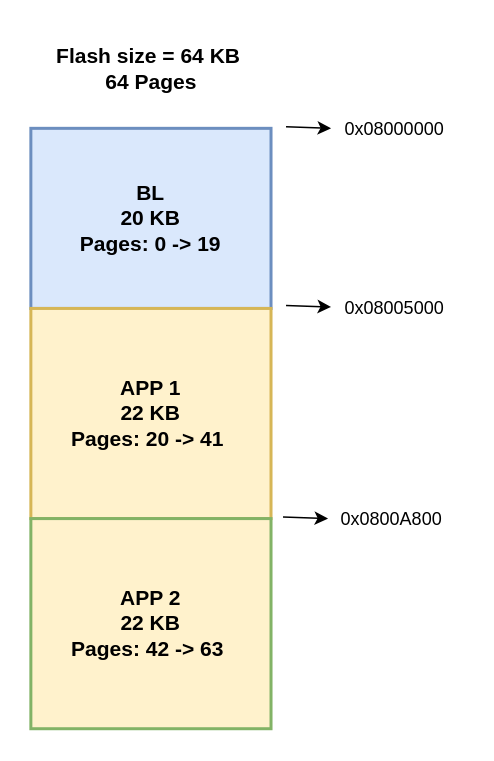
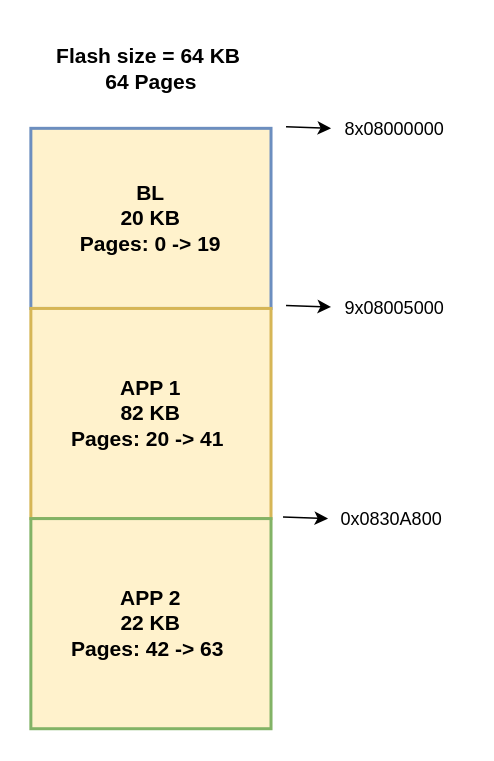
node "0x08000000": label "0x08000000" -> "8x08000000"
node "BL 20 KB Pages: 0 -> 19": fillcolor #dae8fc -> #fff2cc
node "0x08005000": label "0x08005000" -> "9x08005000"
node "APP 1 22 KB Pages: 20 -> 41": label "APP 1 22 KB Pages: 20 -> 41" -> "APP 1 82 KB Pages: 20 -> 41"
node "0x0800A800": label "0x0800A800" -> "0x0830A800"
